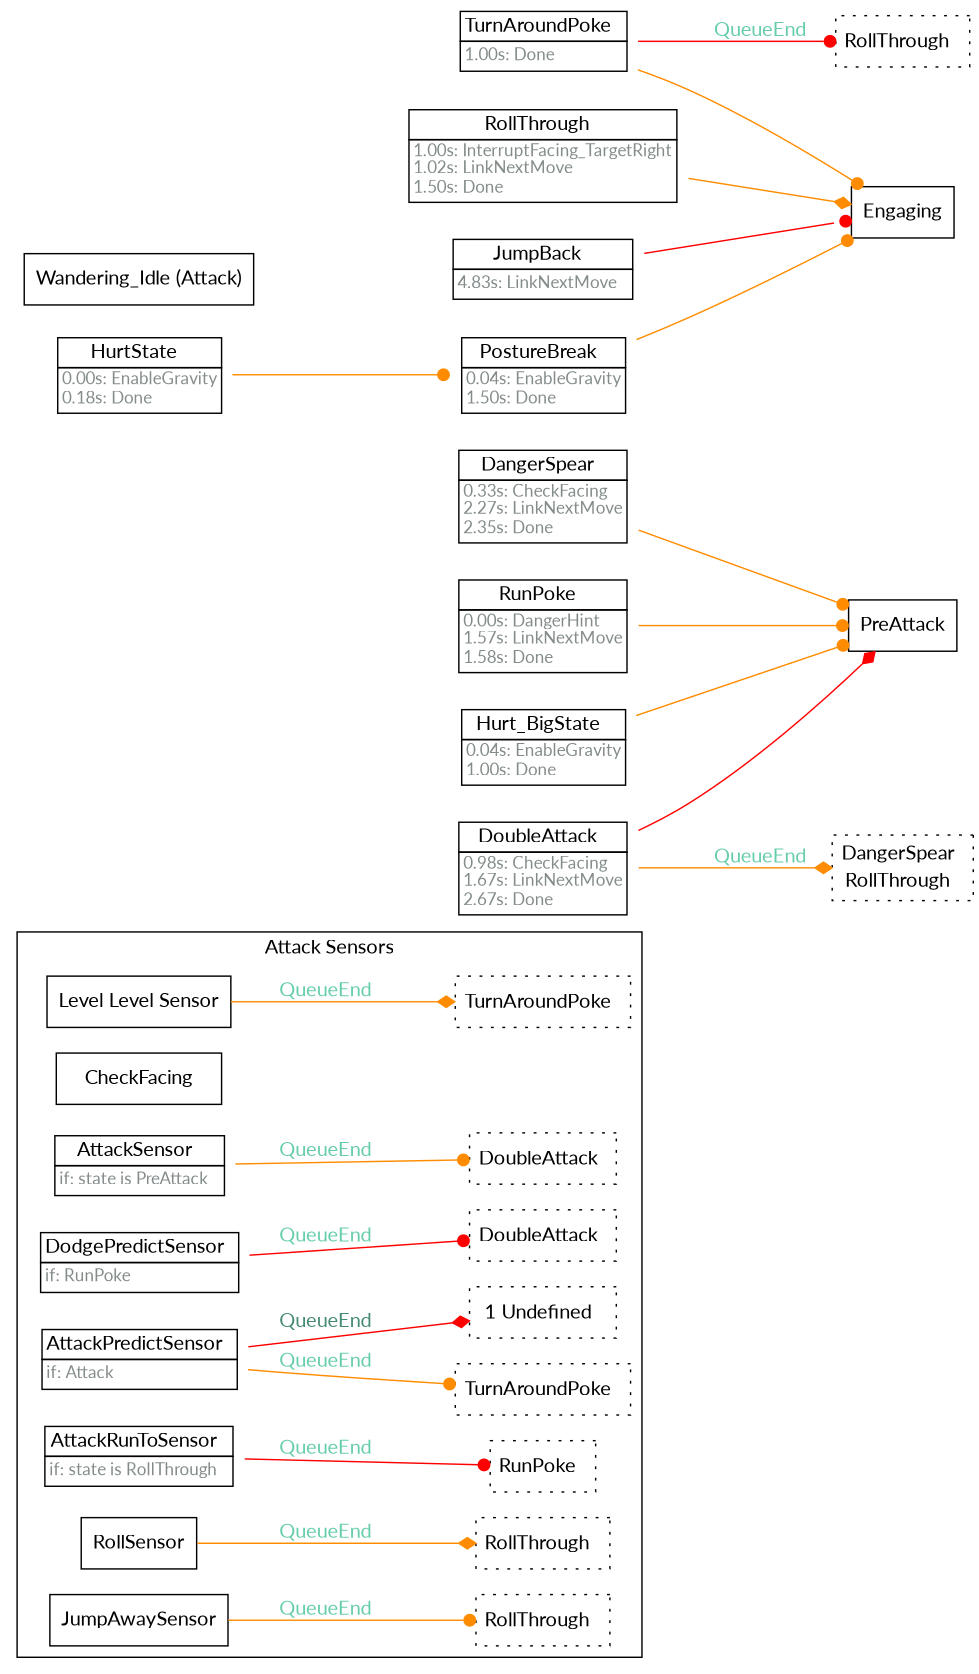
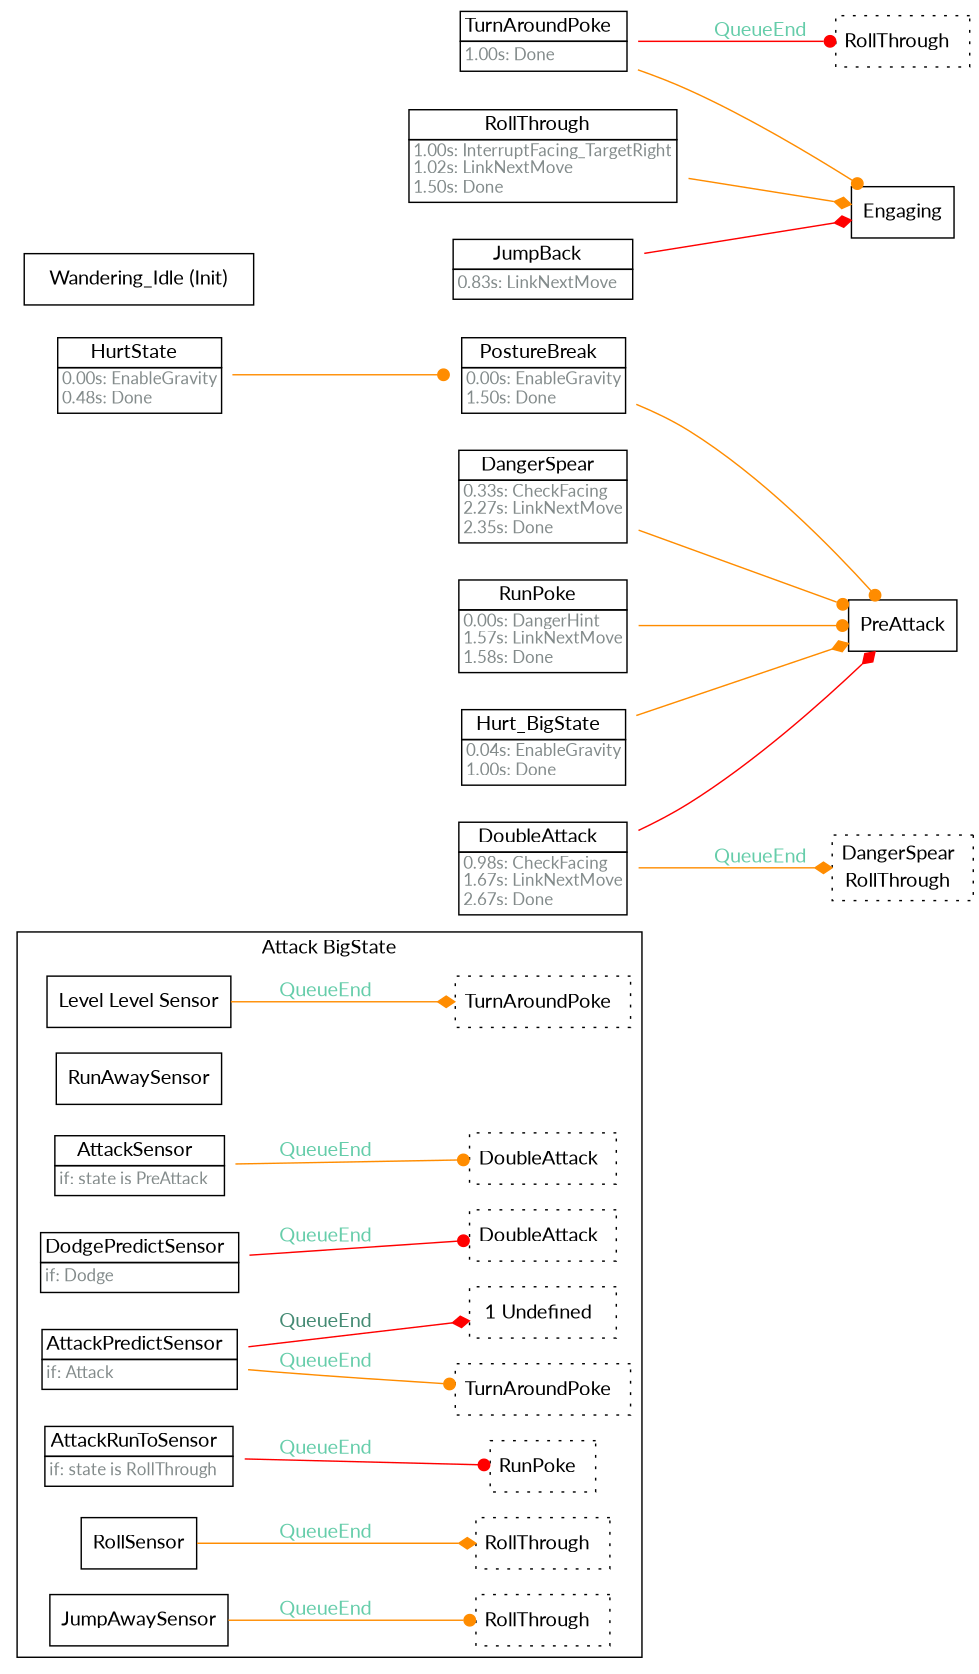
edge "JumpBack" -> "Engaging": arrowhead dot -> diamond
node "Wandering_Idle (Attack)": label "Wandering_Idle (Attack)" -> "Wandering_Idle (Init)"
node "JumpBack": text "4.83s: LinkNextMove" -> "0.83s: LinkNextMove"
edge "PostureBreak" -> "Engaging": now "PostureBreak" -> "PreAttack"
node "PostureBreak": text "0.04s: EnableGravity" -> "0.00s: EnableGravity"
node "HurtState": text "0.18s: Done" -> "0.48s: Done"
edge "Hurt_BigState" -> "PreAttack": arrowhead dot -> diamond
cluster "Attack Sensors": label "Attack Sensors" -> "Attack BigState"
node "CheckFacing": label "CheckFacing" -> "RunAwaySensor"
node "DodgePredictSensor": text "if: RunPoke" -> "if: Dodge"
